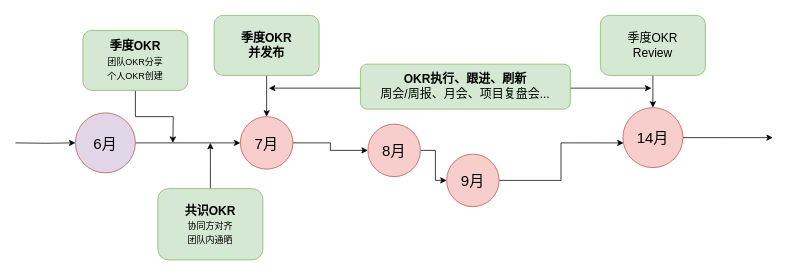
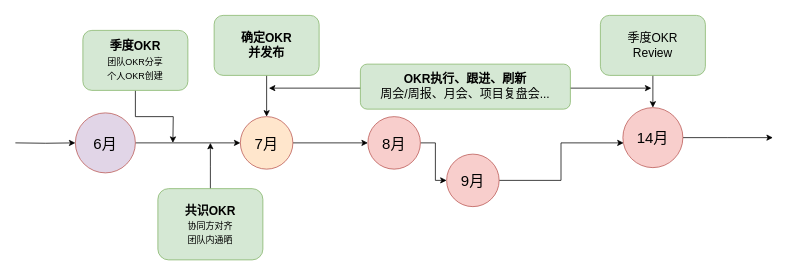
node "季度OKR 并发布": label "季度OKR 并发布" -> "确定OKR 并发布"
node "7月": fillcolor #f8cecc -> #ffe6cc
node "8月": moved (394, 150) -> (394, 143)
